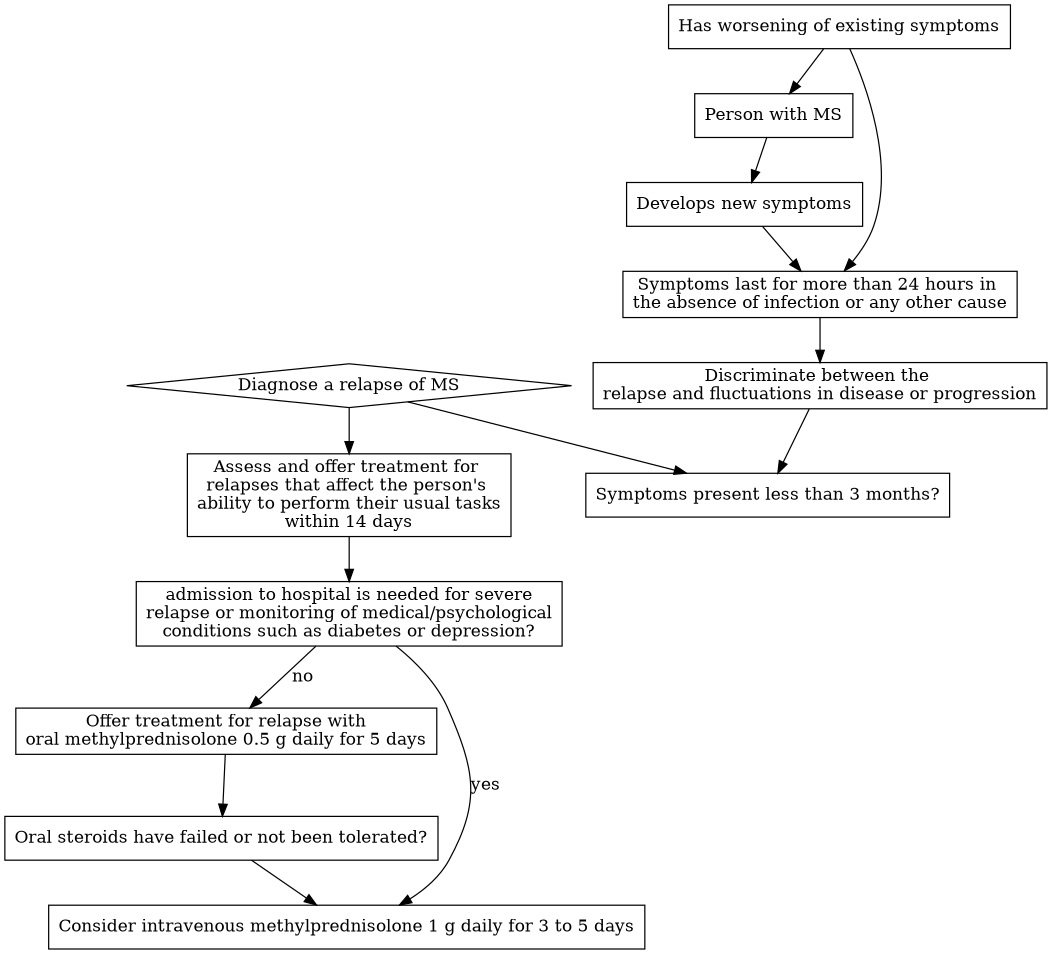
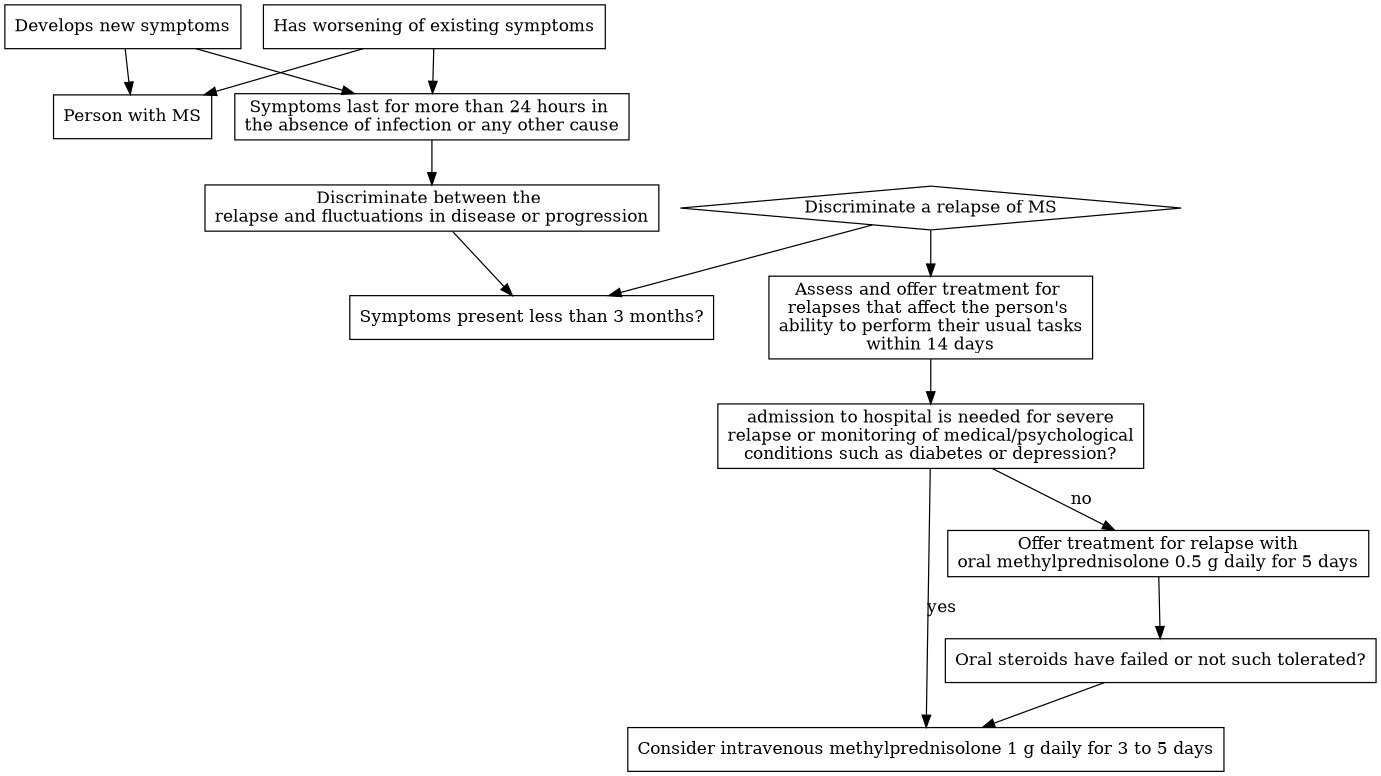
edge "Person with MS" -> "Develops new symptoms": reversed
node "Diagnose a relapse of MS": label "Diagnose a relapse of MS" -> "Discriminate a relapse of MS"
node "Oral steroids have failed or not been tolerated?": label "Oral steroids have failed or not been tolerated?" -> "Oral steroids have failed or not such tolerated?"
